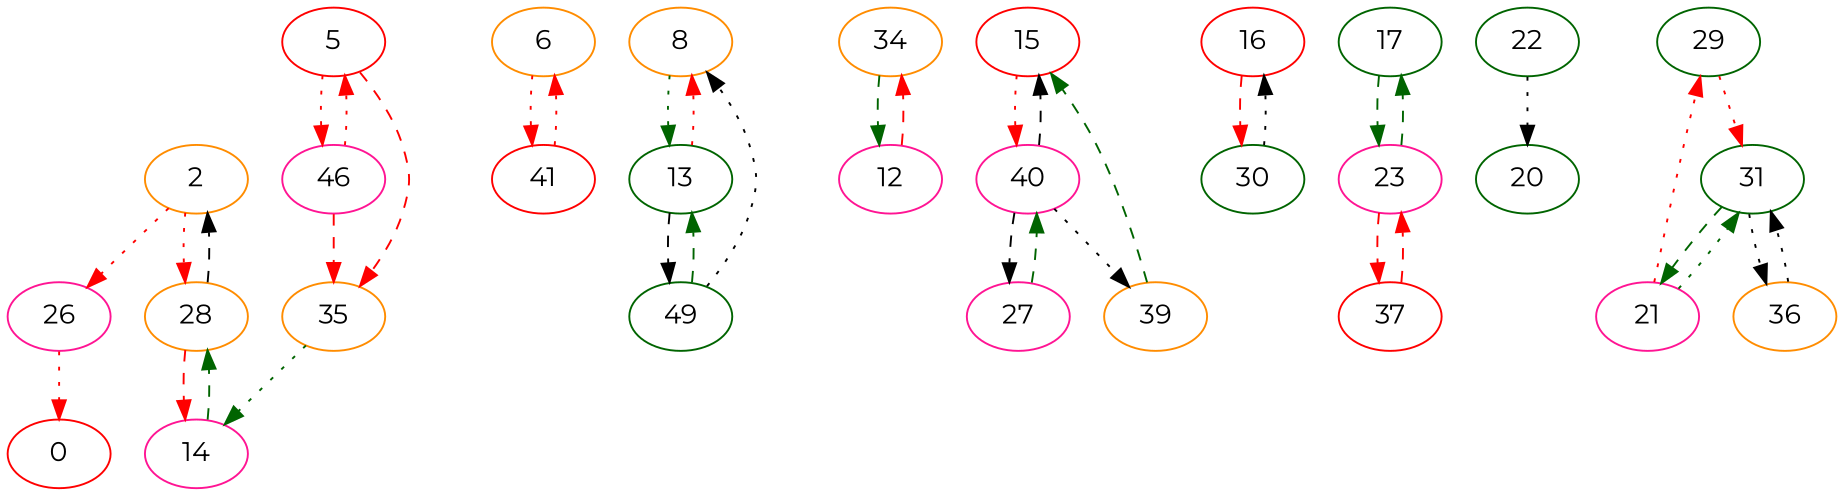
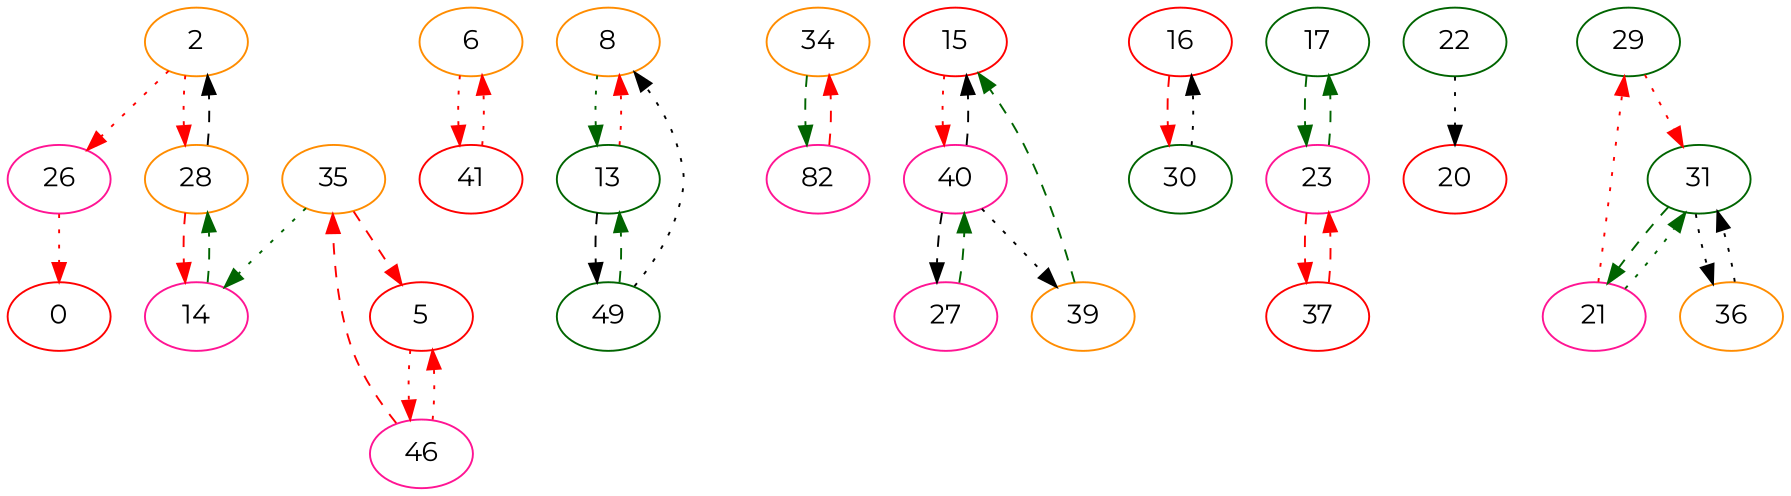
edge "5" -> "35": reversed
node "12": label "12" -> "82"
node "20": color darkgreen -> red
